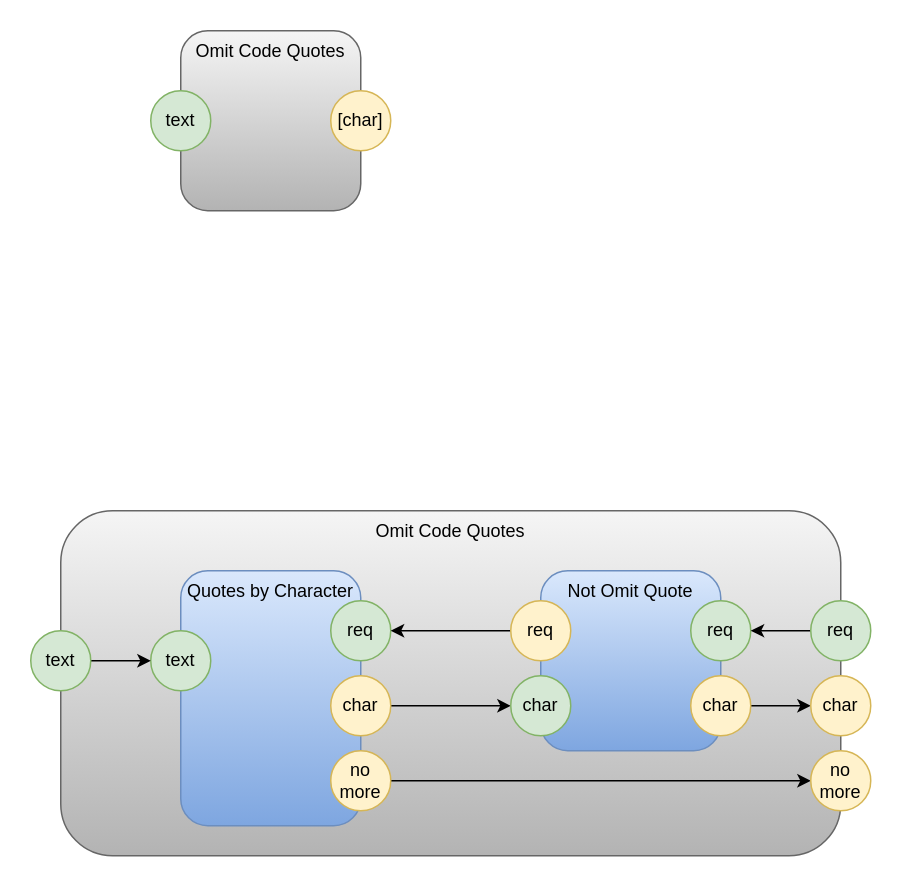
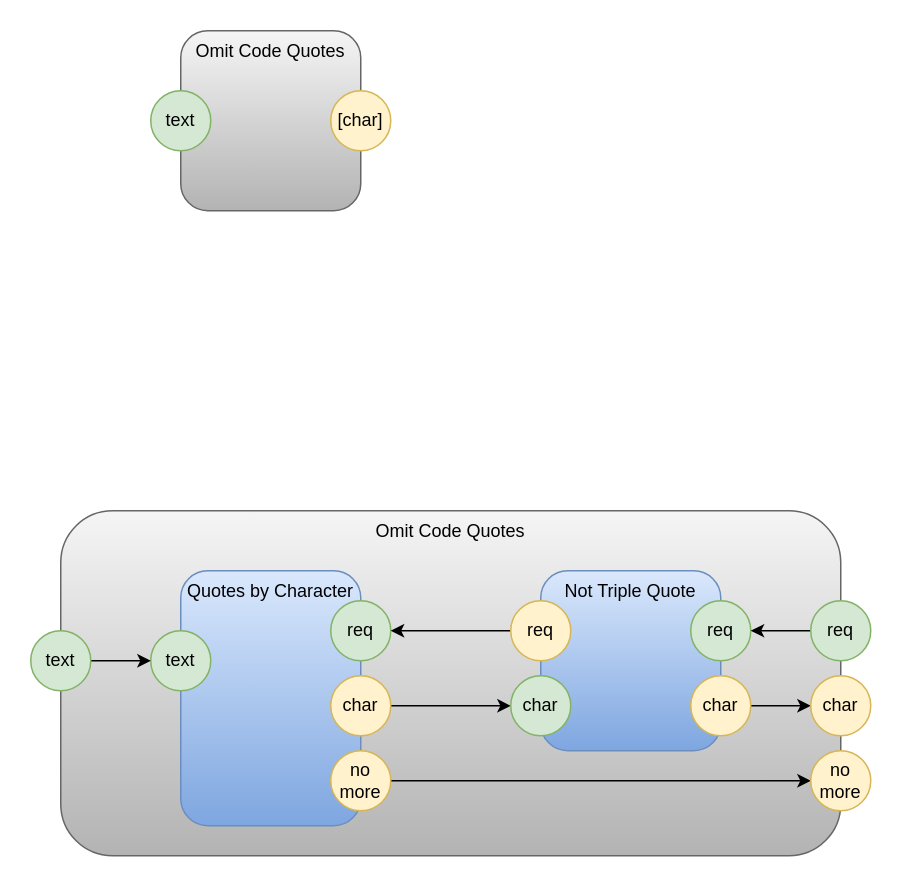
node "Not Omit Quote": label "Not Omit Quote" -> "Not Triple Quote"
